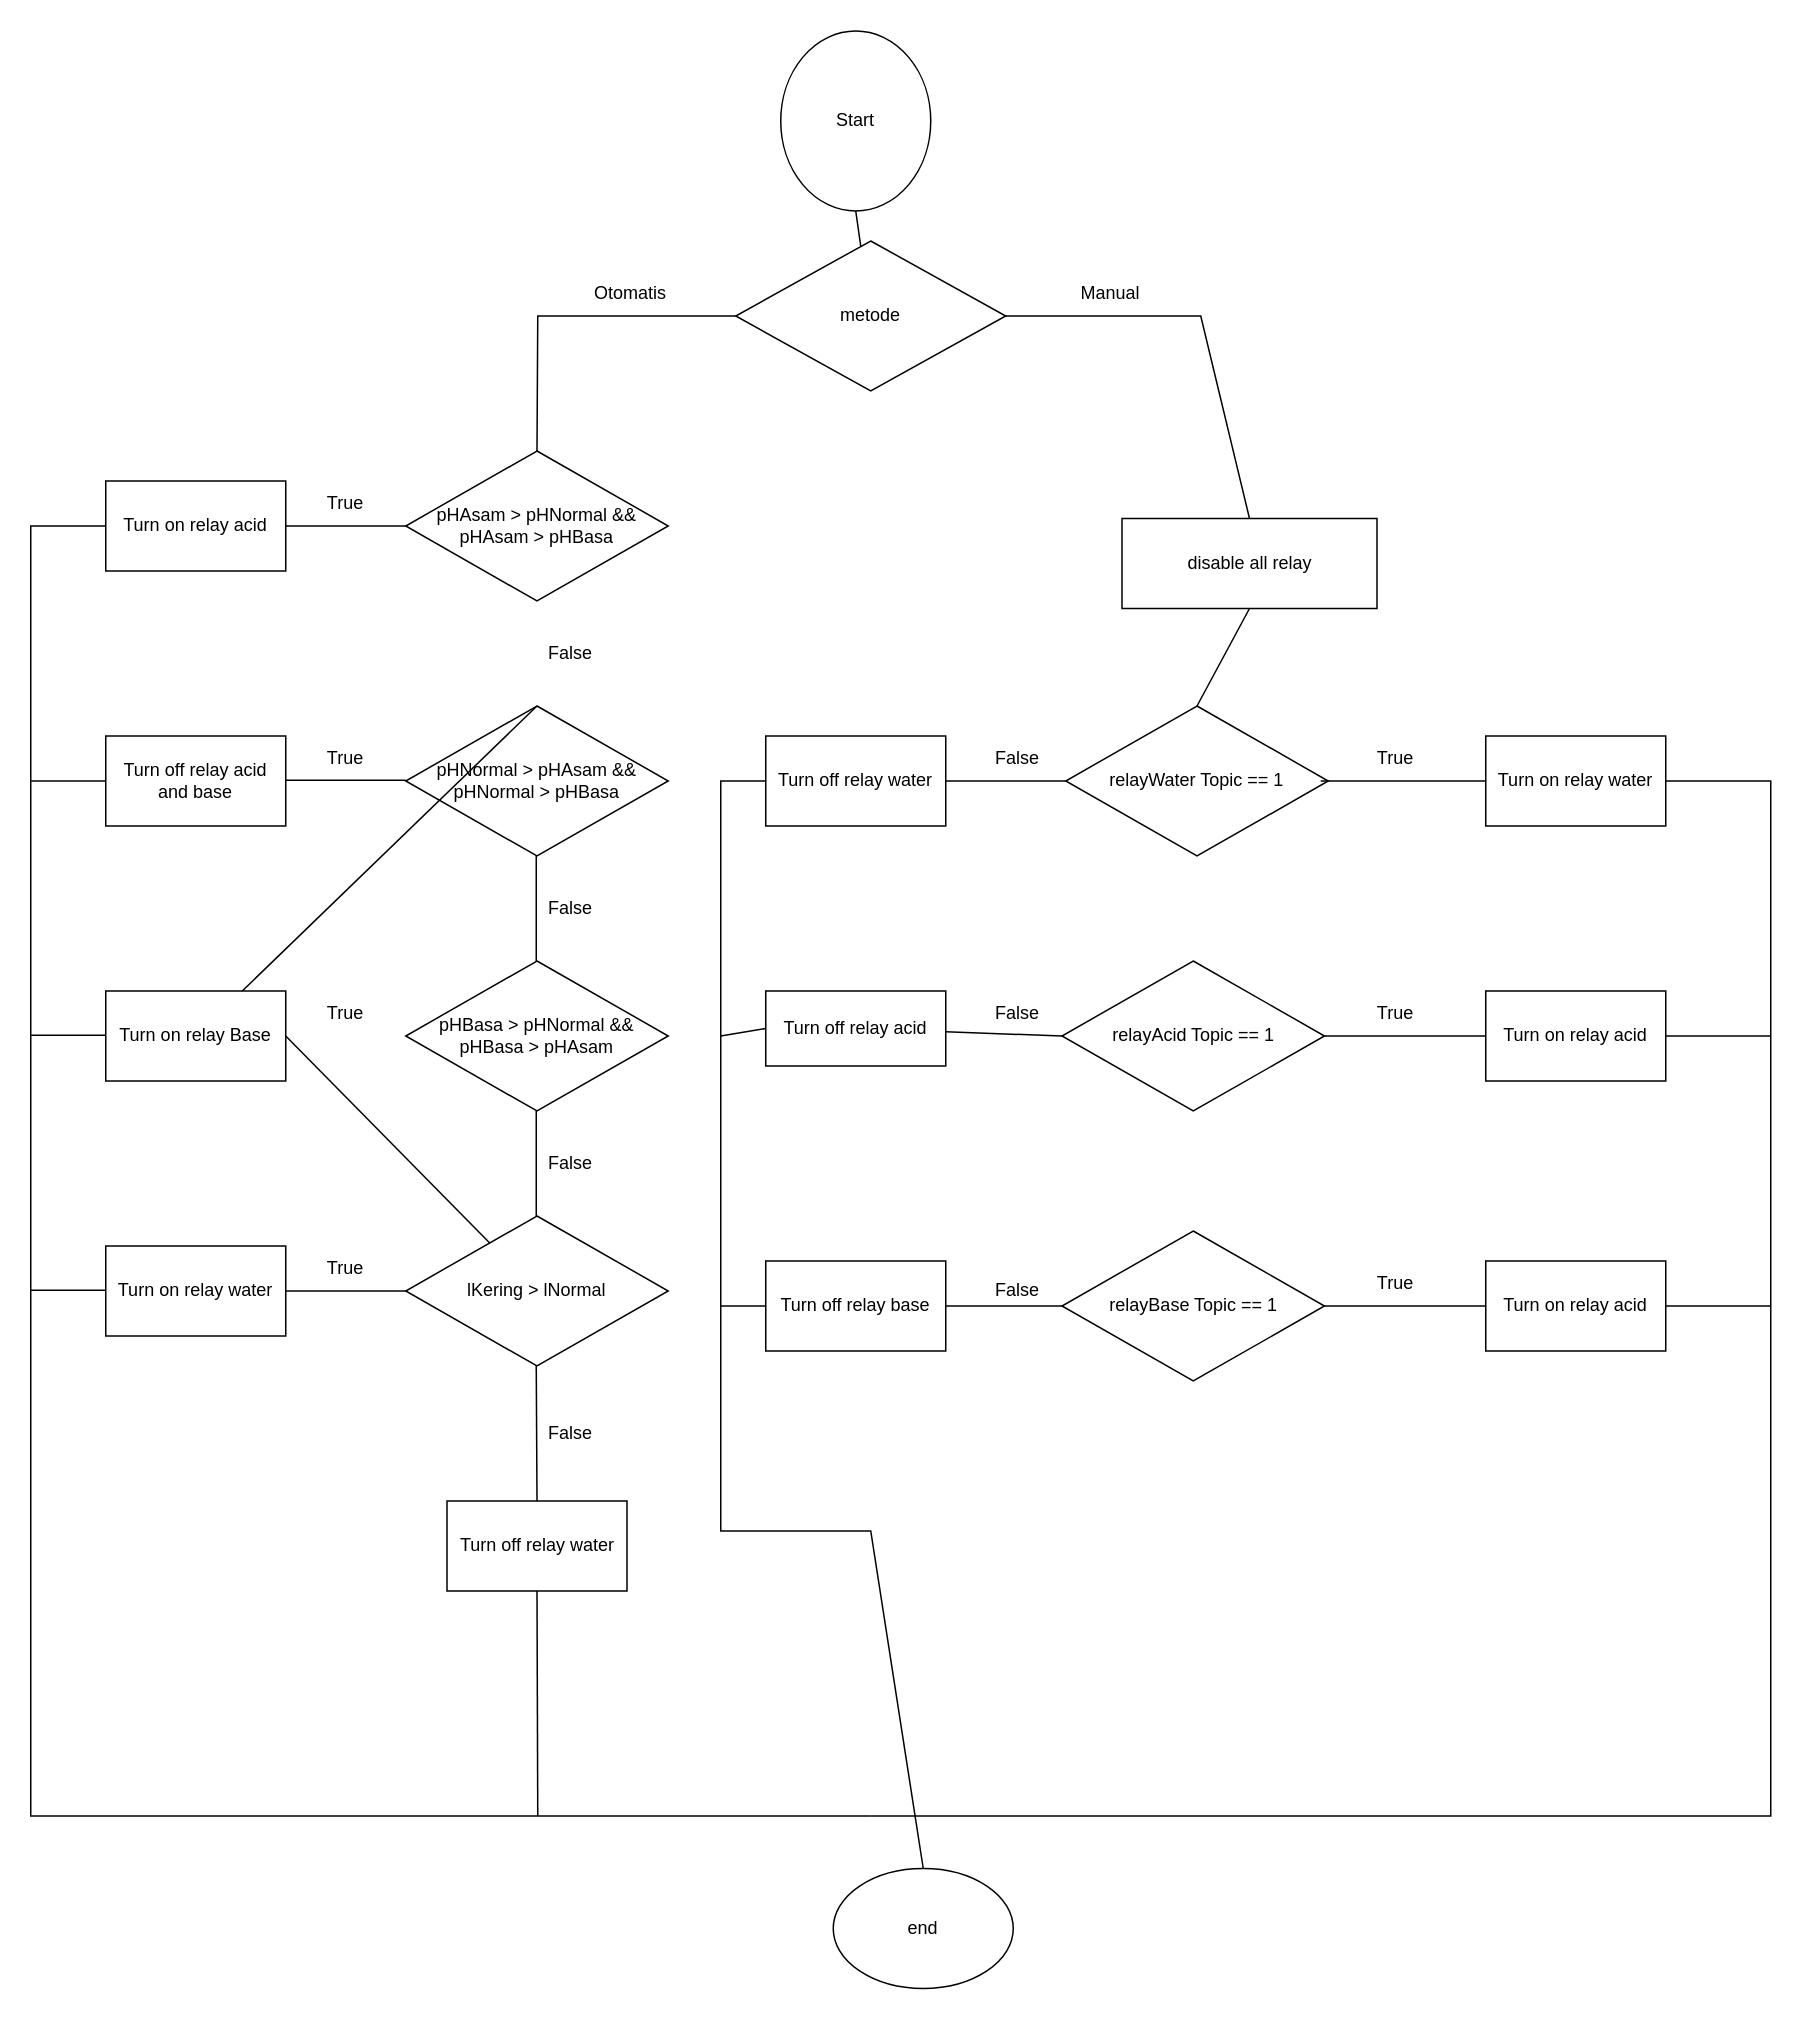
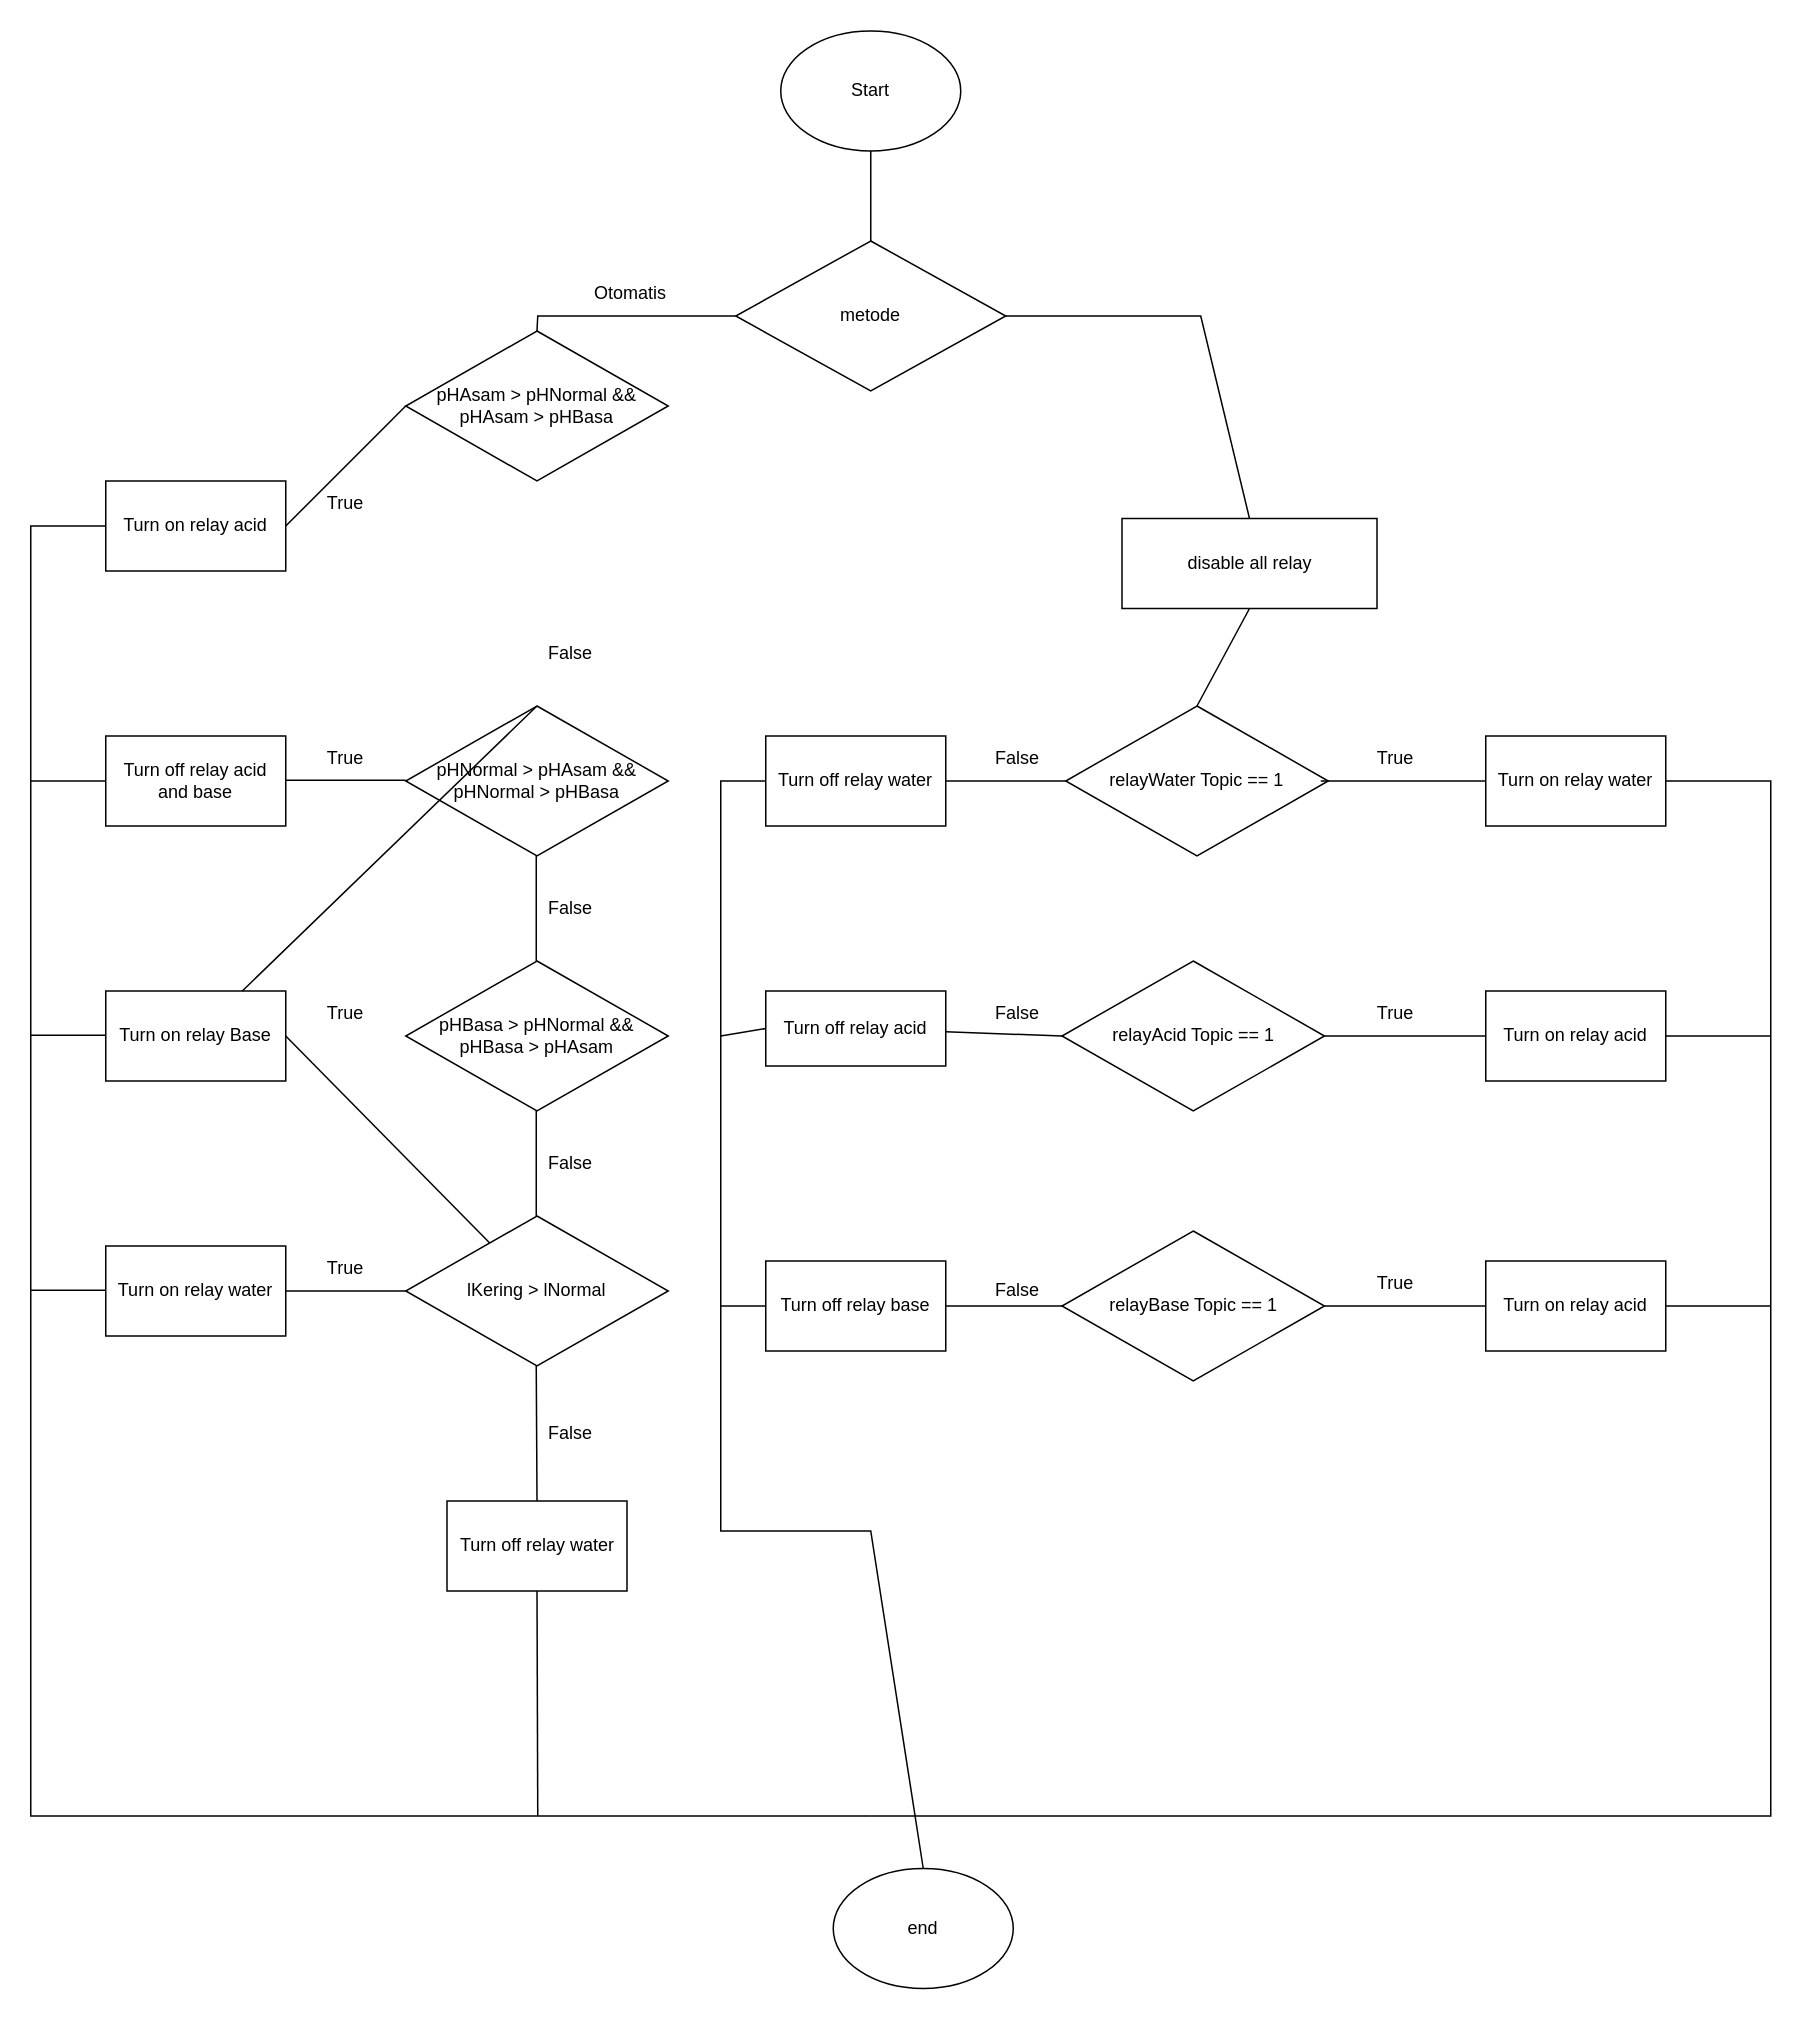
node "Start": size 150x180 -> 180x120
node "Manual": removed
node "pHAsam > pHNormal && pHAsam > pHBasa": moved (537, 526) -> (537, 406)
